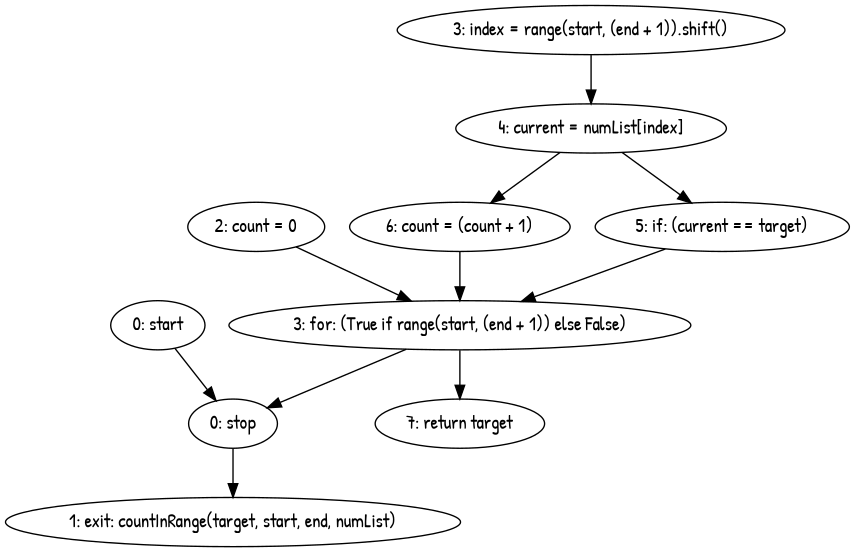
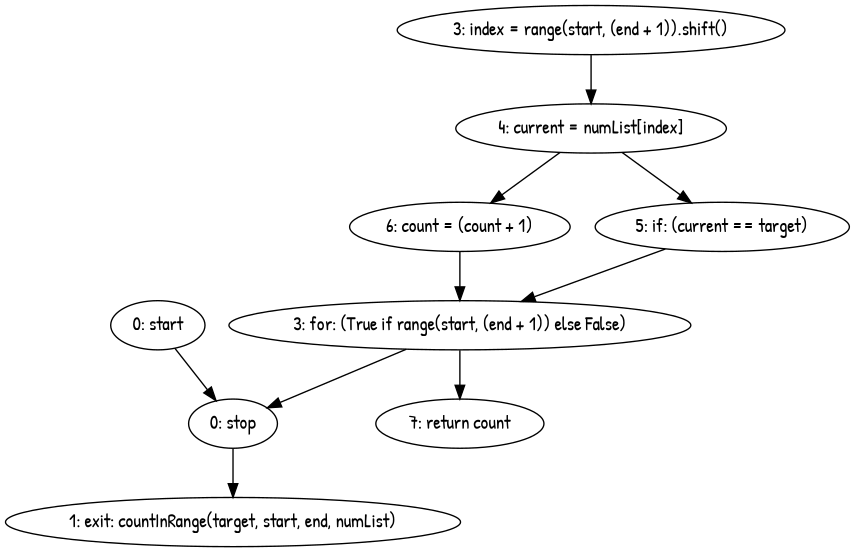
node "2: count = 0": removed
node "7: return target": label "7: return target" -> "7: return count"
